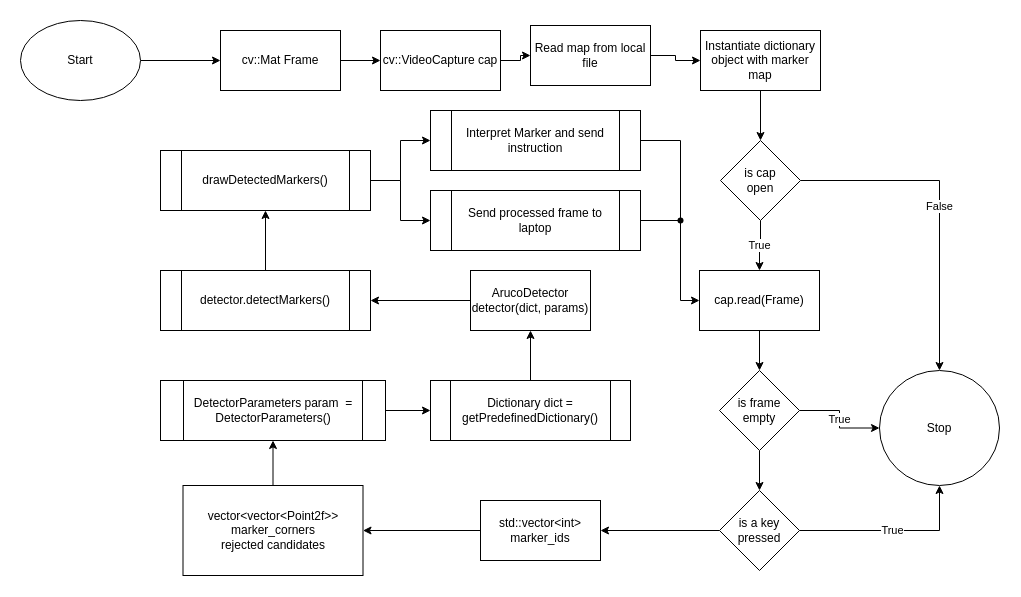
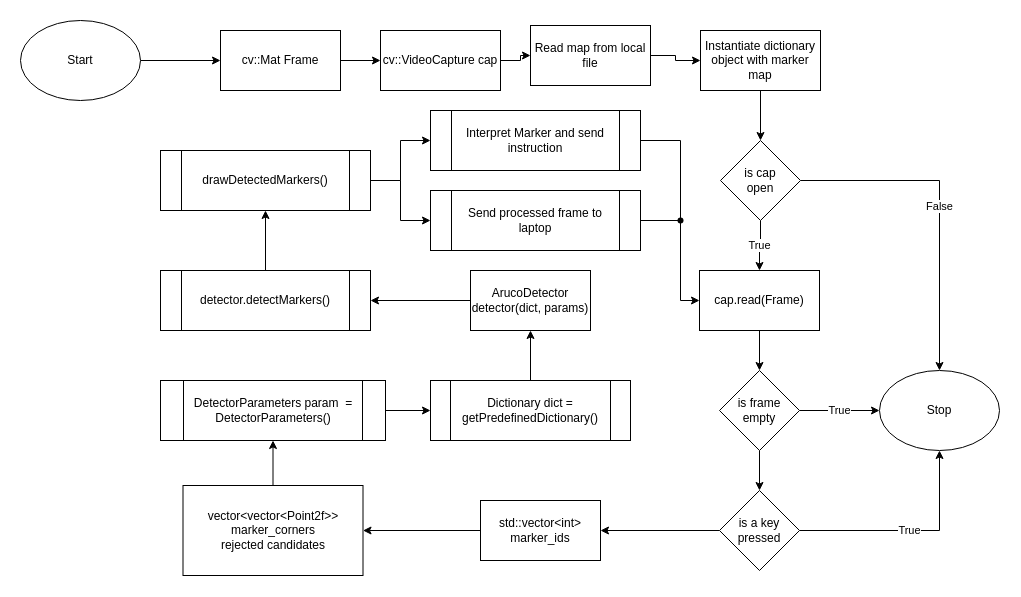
node "Stop": size 120x115 -> 120x80
